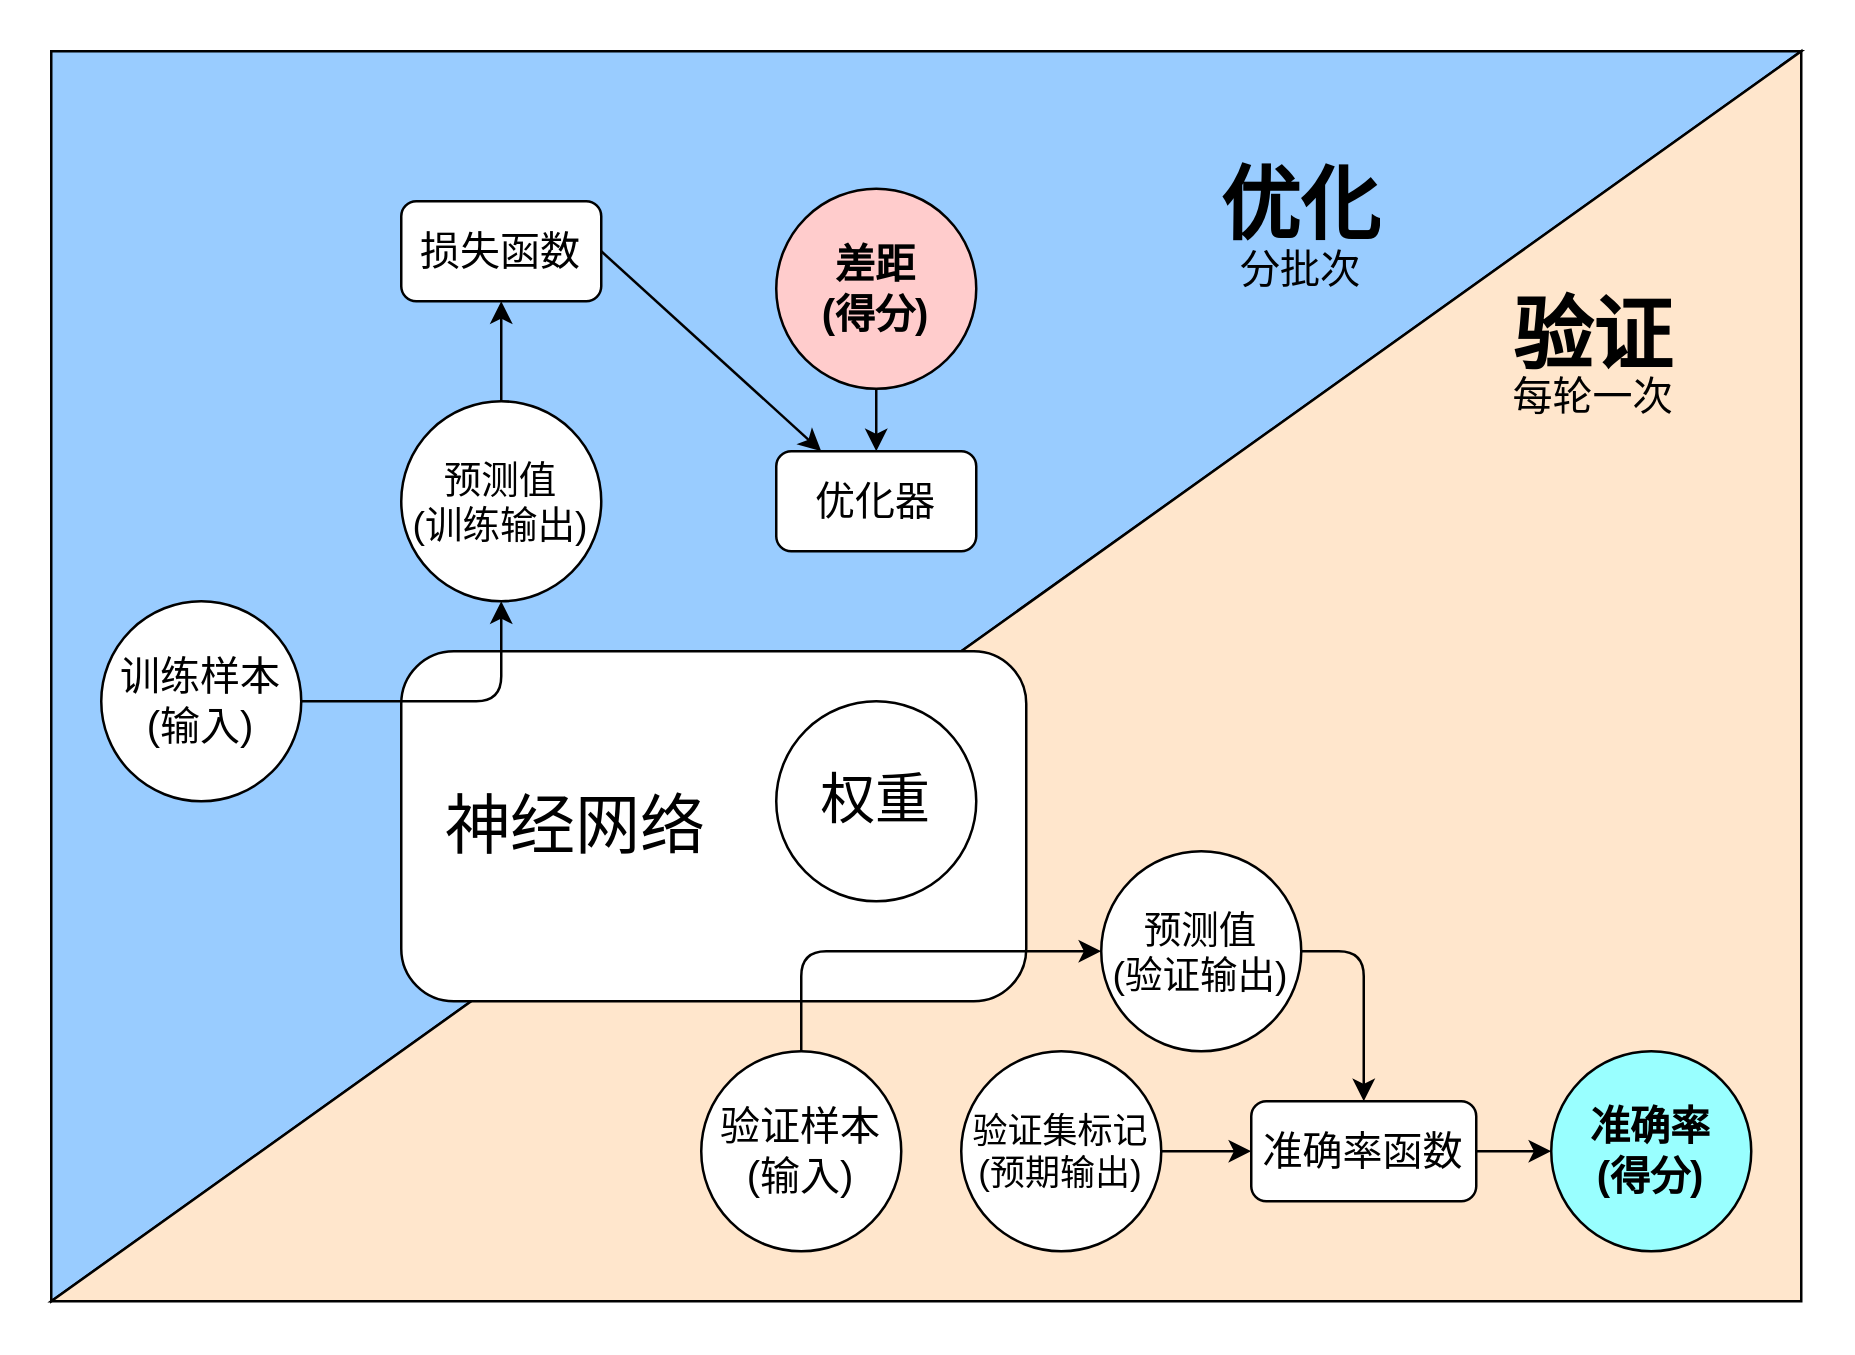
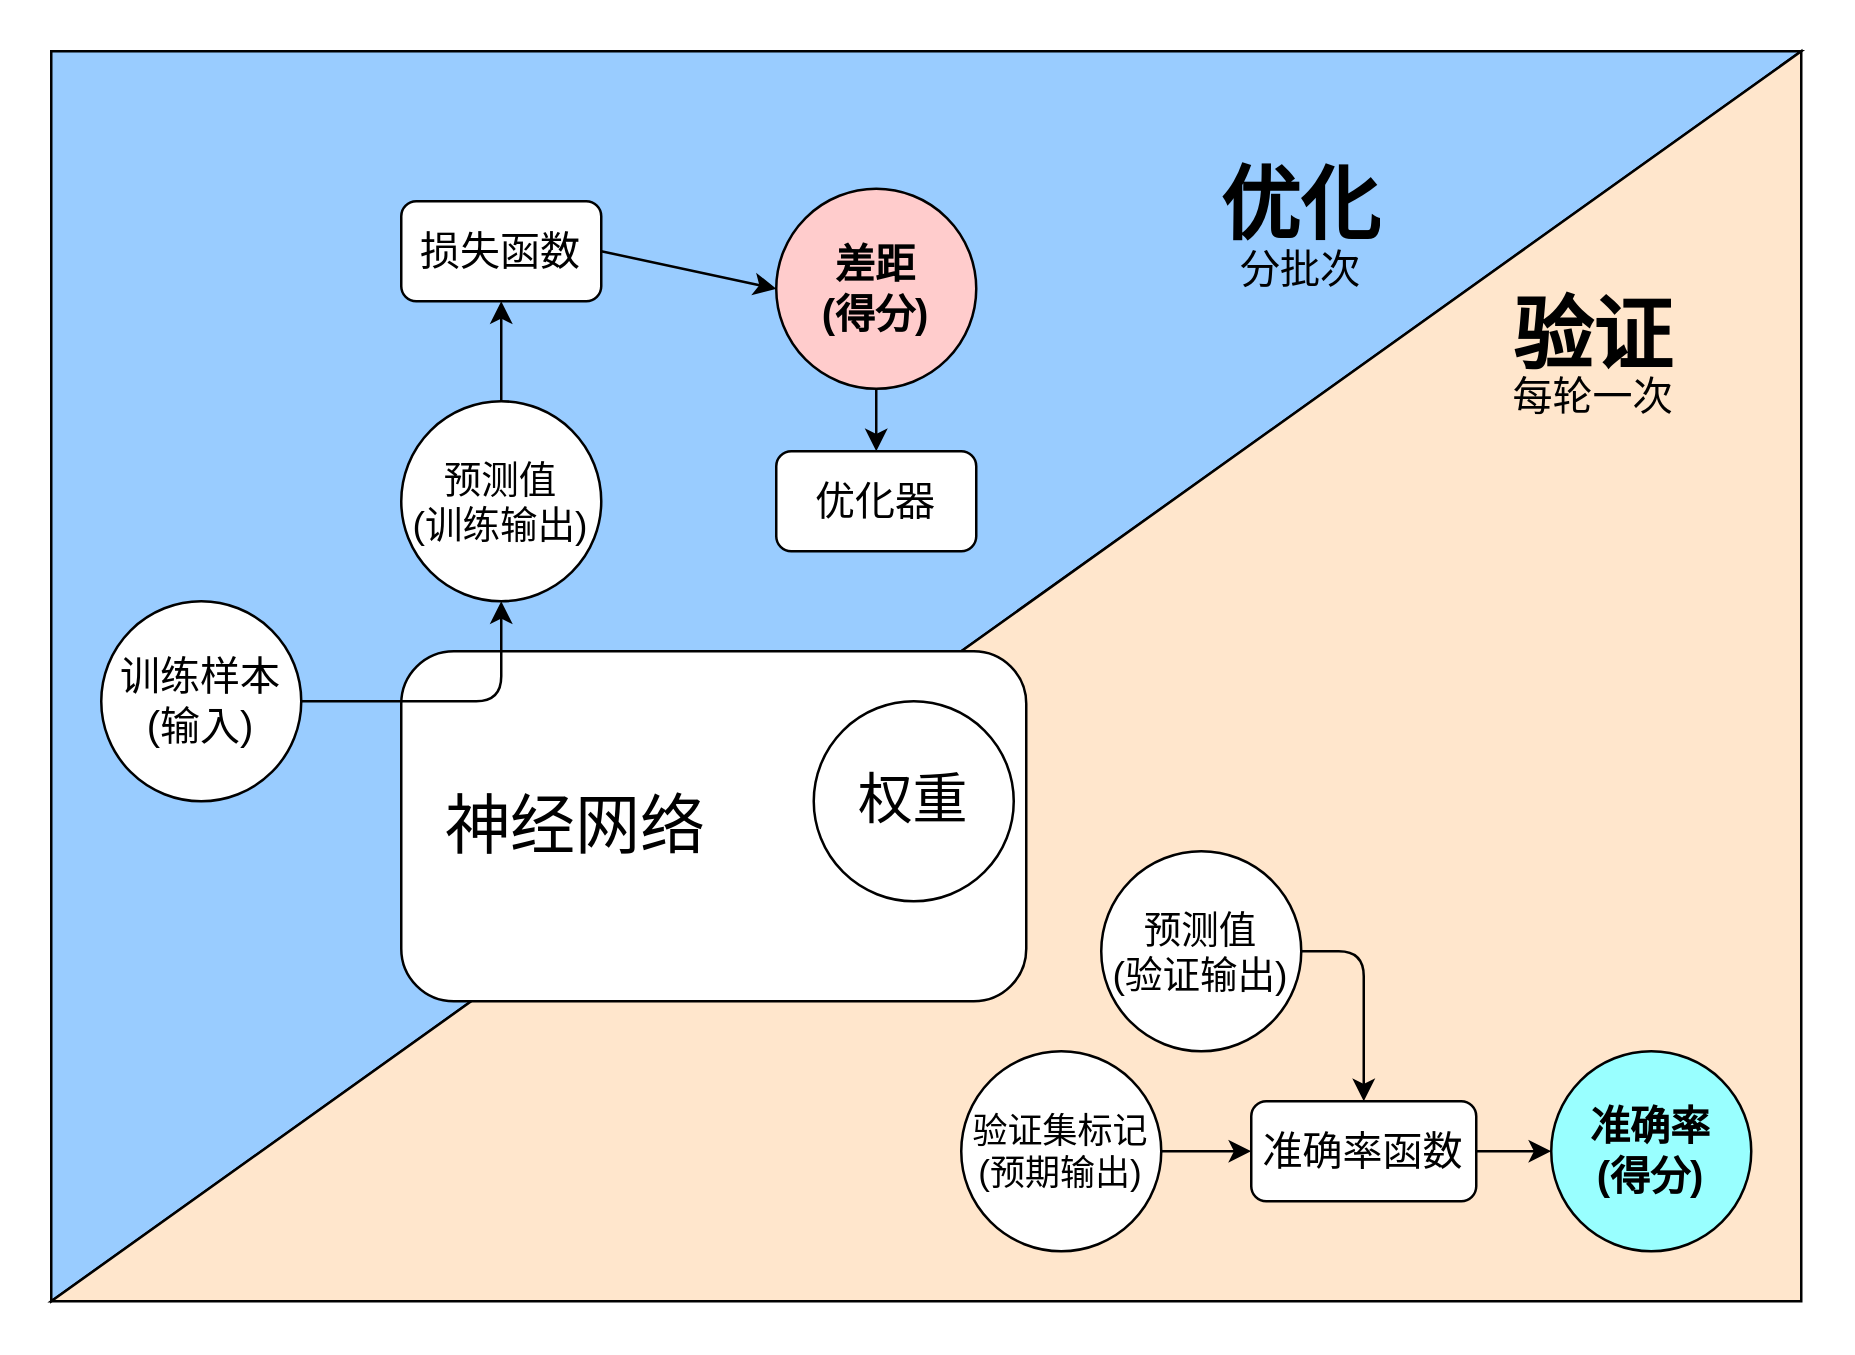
edge "损失函数" -> "优化器": now "损失函数" -> "差距(得分)"
node "权重": moved (876, 801) -> (914, 801)
edge "验证样本(输入)" -> "预测值(验证输出)": removed
node "验证样本(输入)": removed
